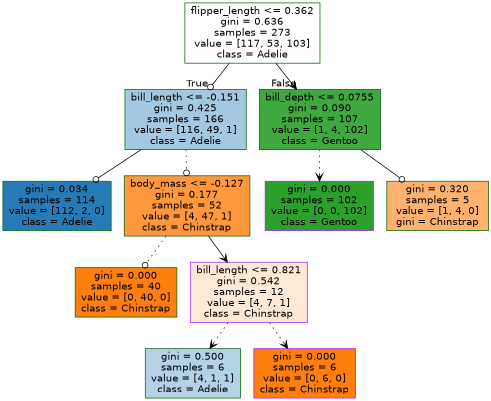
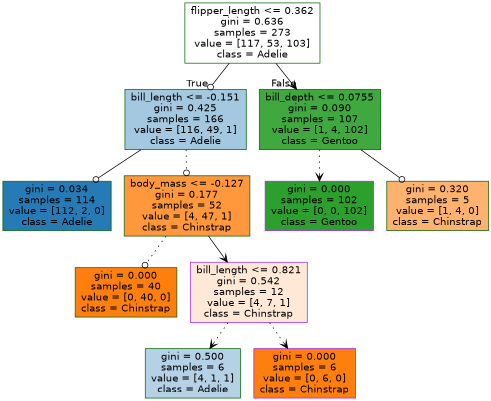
node "gini = 0.320 samples = 5 value = [1, 4, 0] gini = Chinstrap": label "gini = 0.320 samples = 5 value = [1, 4, 0] gini = Chinstrap" -> "gini = 0.320 samples = 5 value = [1, 4, 0] class = Chinstrap"
